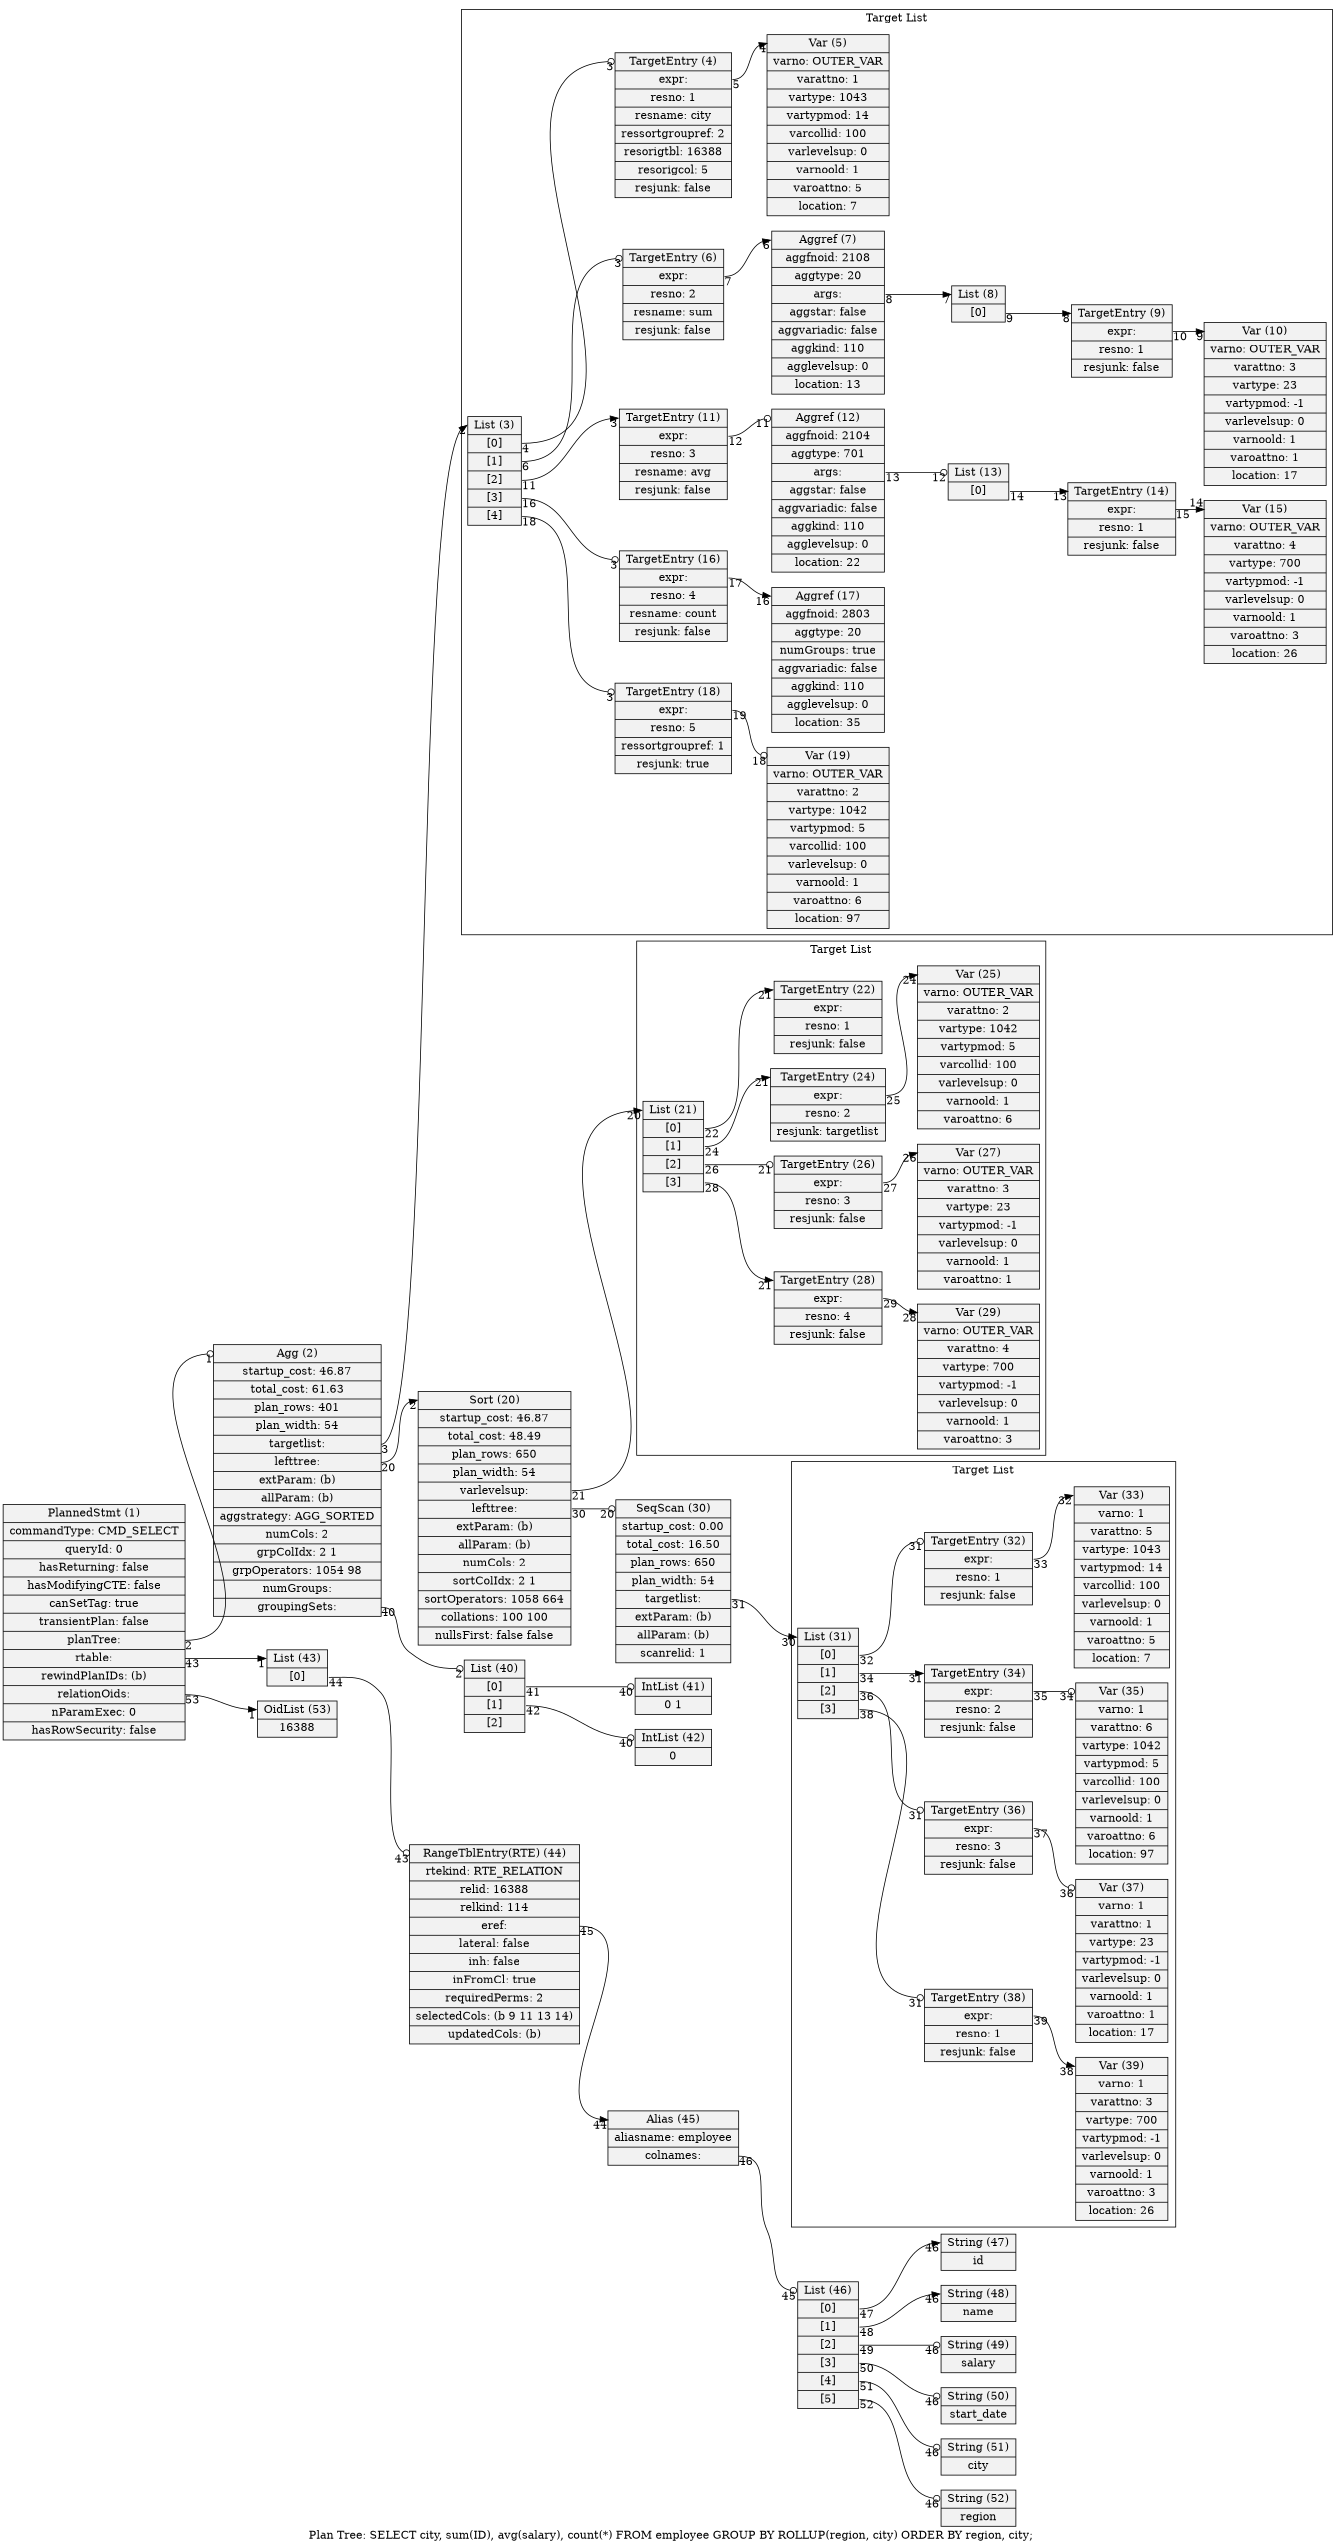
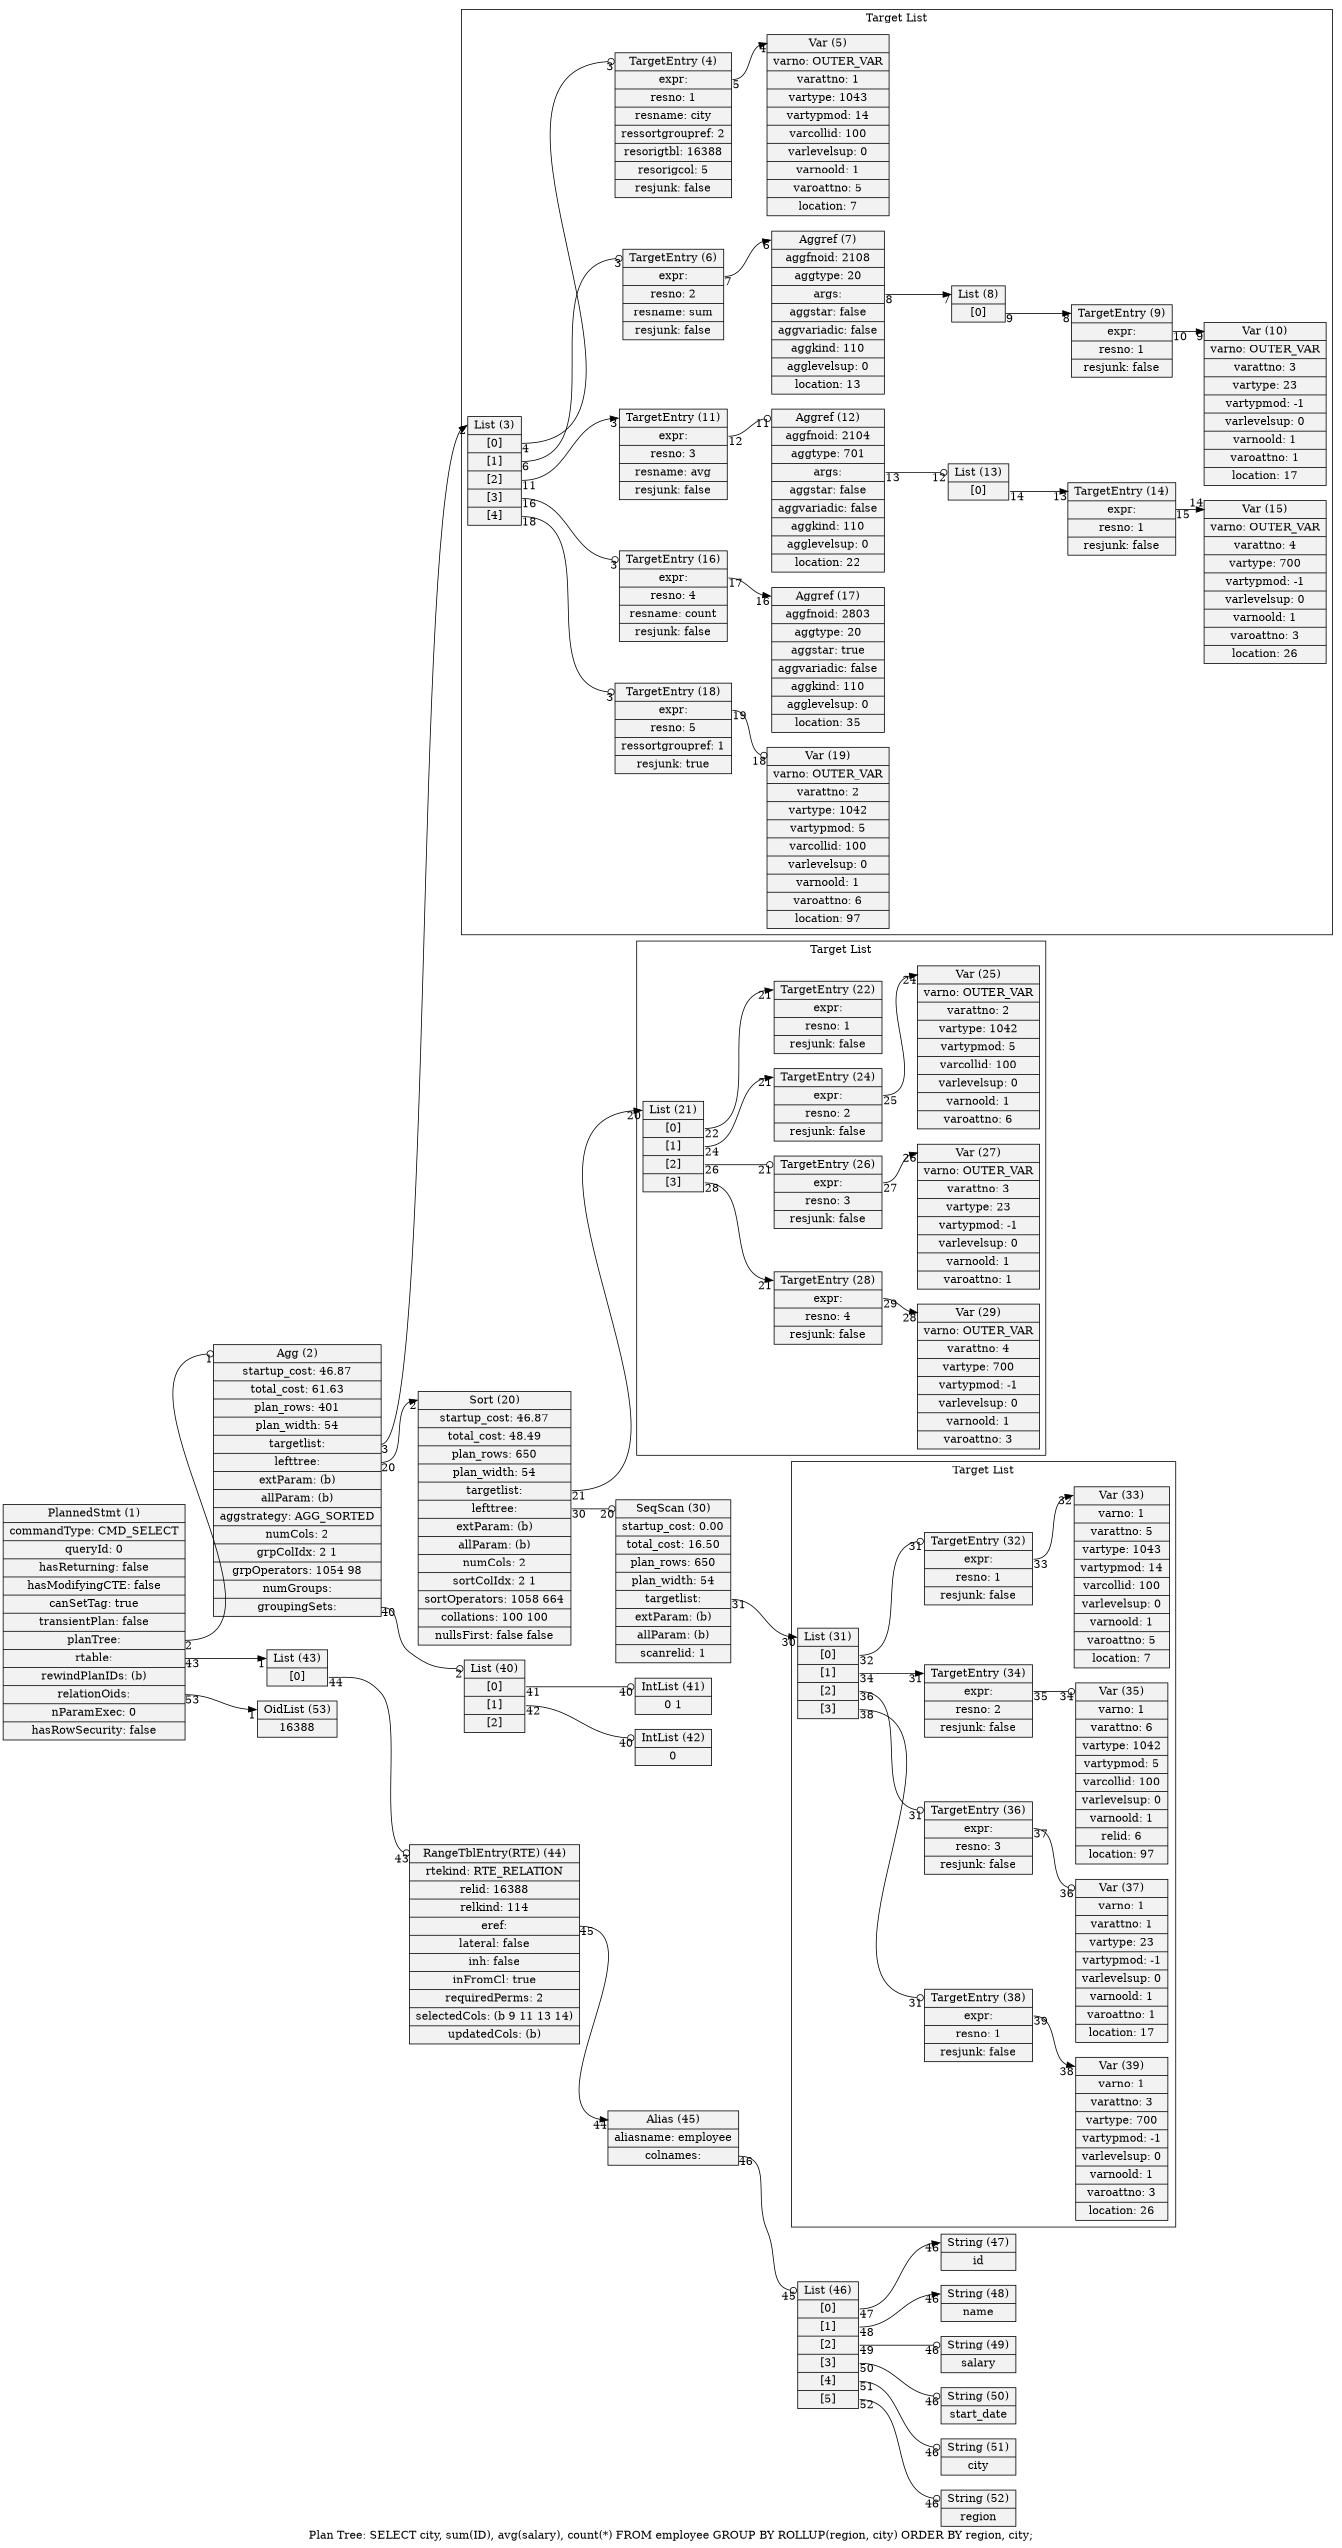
node "Aggref (17)": text "numGroups: true" -> "aggstar: true"
node "TargetEntry (24)": text "resjunk: targetlist" -> "resjunk: false"
node "Sort (20)": text "varlevelsup:" -> "targetlist:"
node "Var (35)": text "varoattno: 6" -> "relid: 6"
